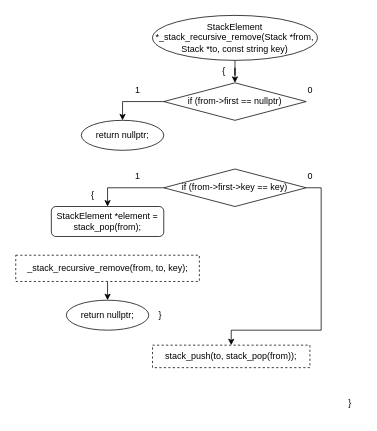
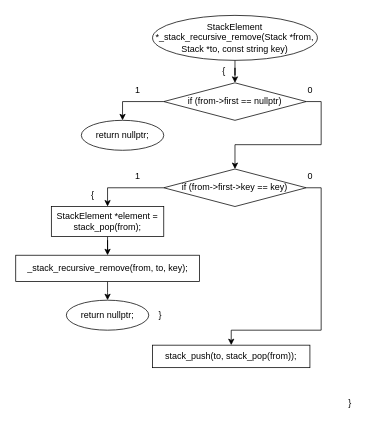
edge "if (from->first == nullptr)" -> "if (from->first->key == key)": added
node "StackElement *element = stack_pop(from);": shape rounded rectangle -> rectangle
edge "StackElement *element = stack_pop(from);" -> "_stack_recursive_remove(from, to, key);": added
node "_stack_recursive_remove(from, to, key);": style dashed -> solid
node "stack_push(to, stack_pop(from));": style dashed -> solid
